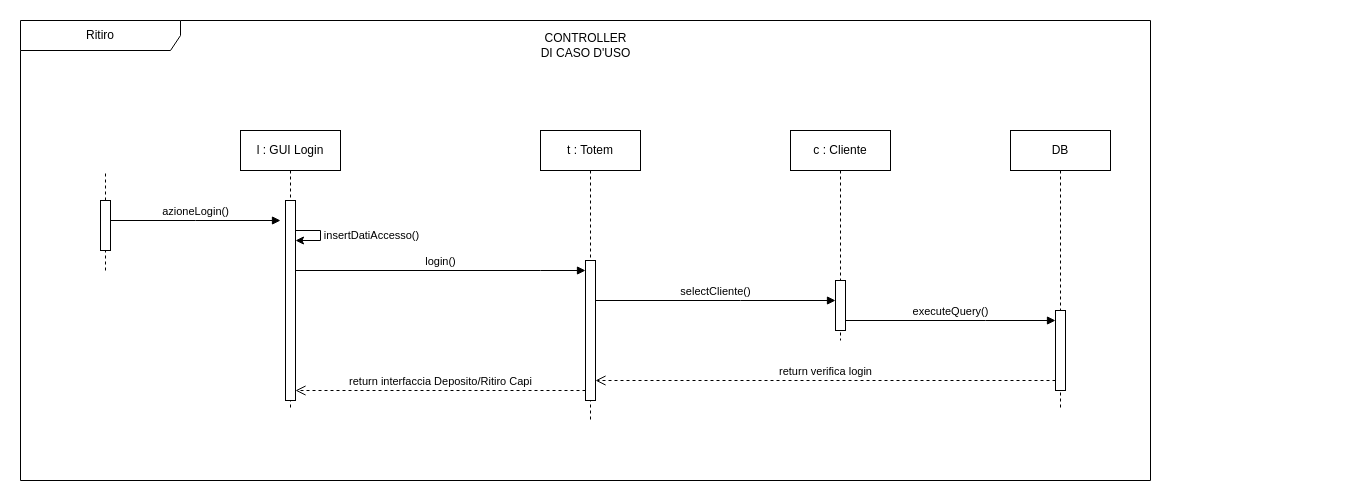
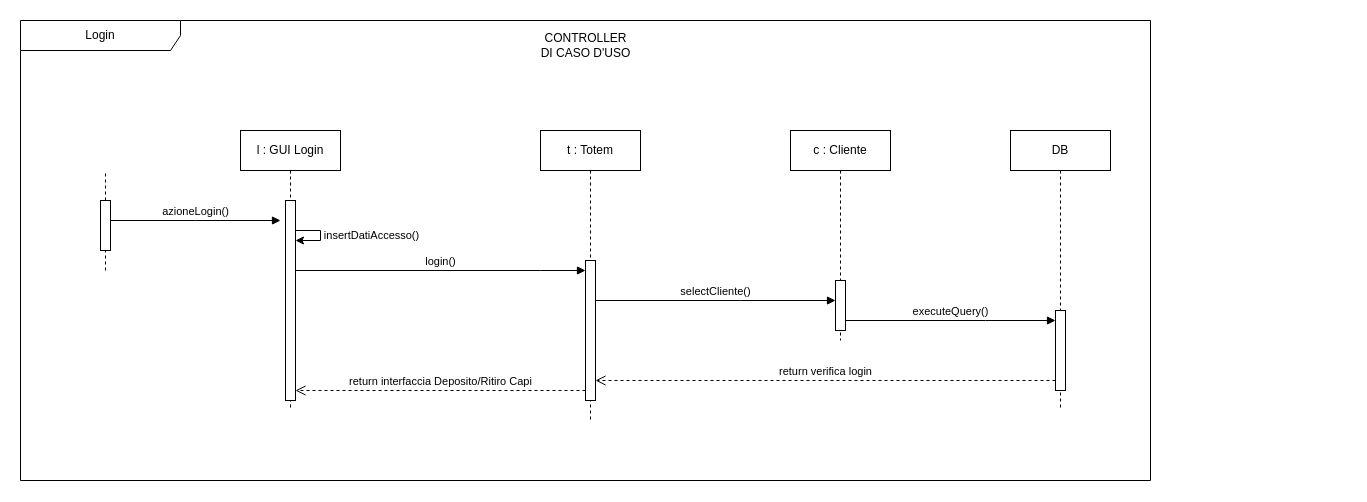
node "Ritiro": label "Ritiro" -> "Login"
